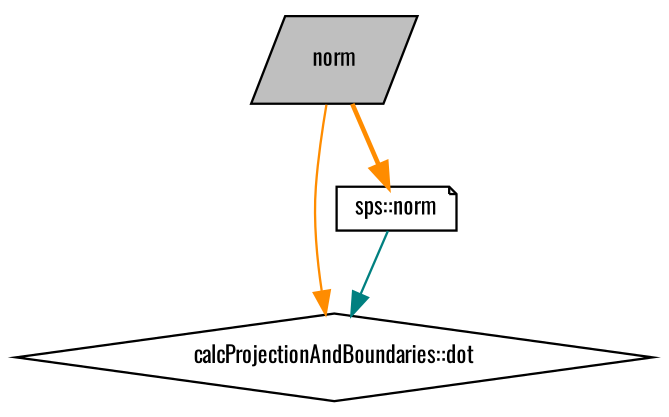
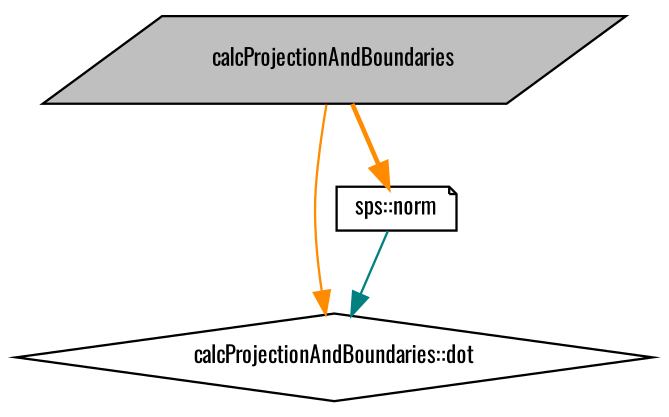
node "norm": label "norm" -> "calcProjectionAndBoundaries"
